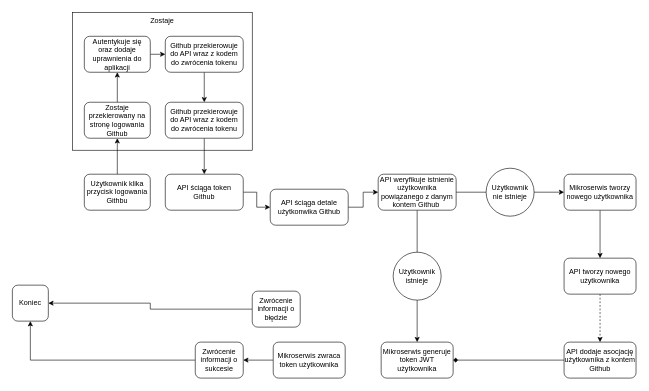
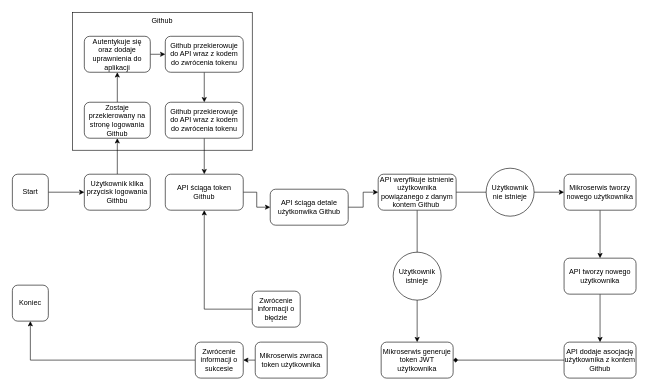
node "Zostaje": label "Zostaje" -> "Github"
node "Start": added
edge "Start" -> "Użytkownik klika przycisk logowania Githbu": added
edge "Zwrócenie informacji o błędzie" -> "Koniec": now "Zwrócenie informacji o błędzie" -> "API ściąga token Github"
edge "API tworzy nowego użytkownika" -> "API dodaje asocjację użytkownika z kontem Github": style dashed -> solid
node "Mikroserwis zwraca token użytkownika": moved (309, 360) -> (291, 360)
